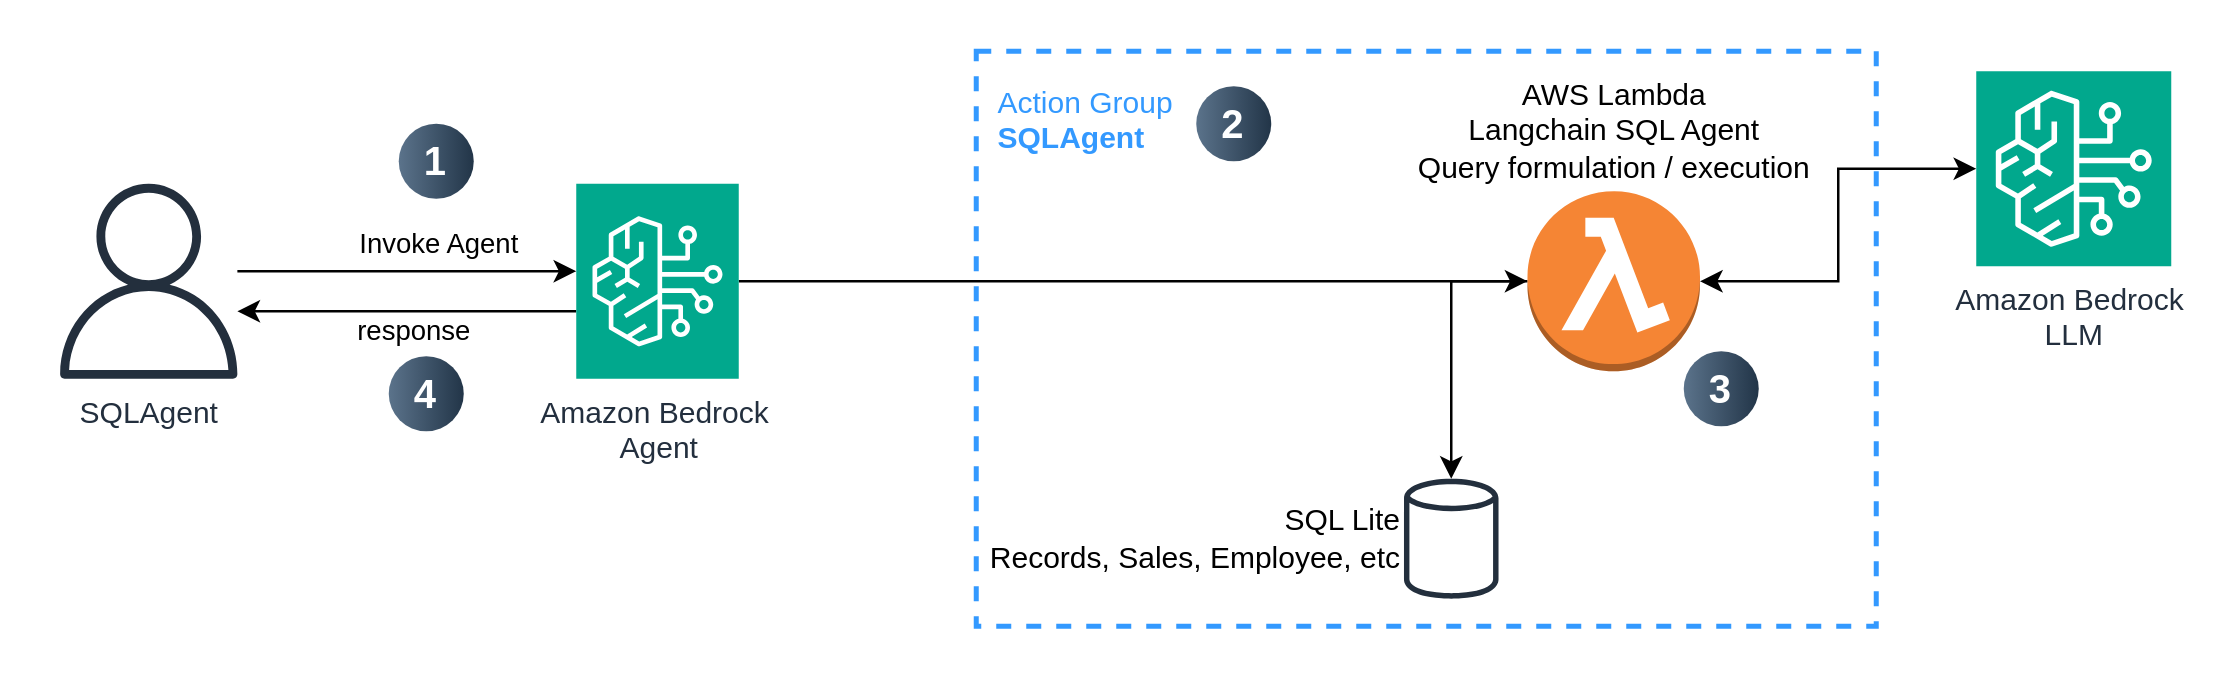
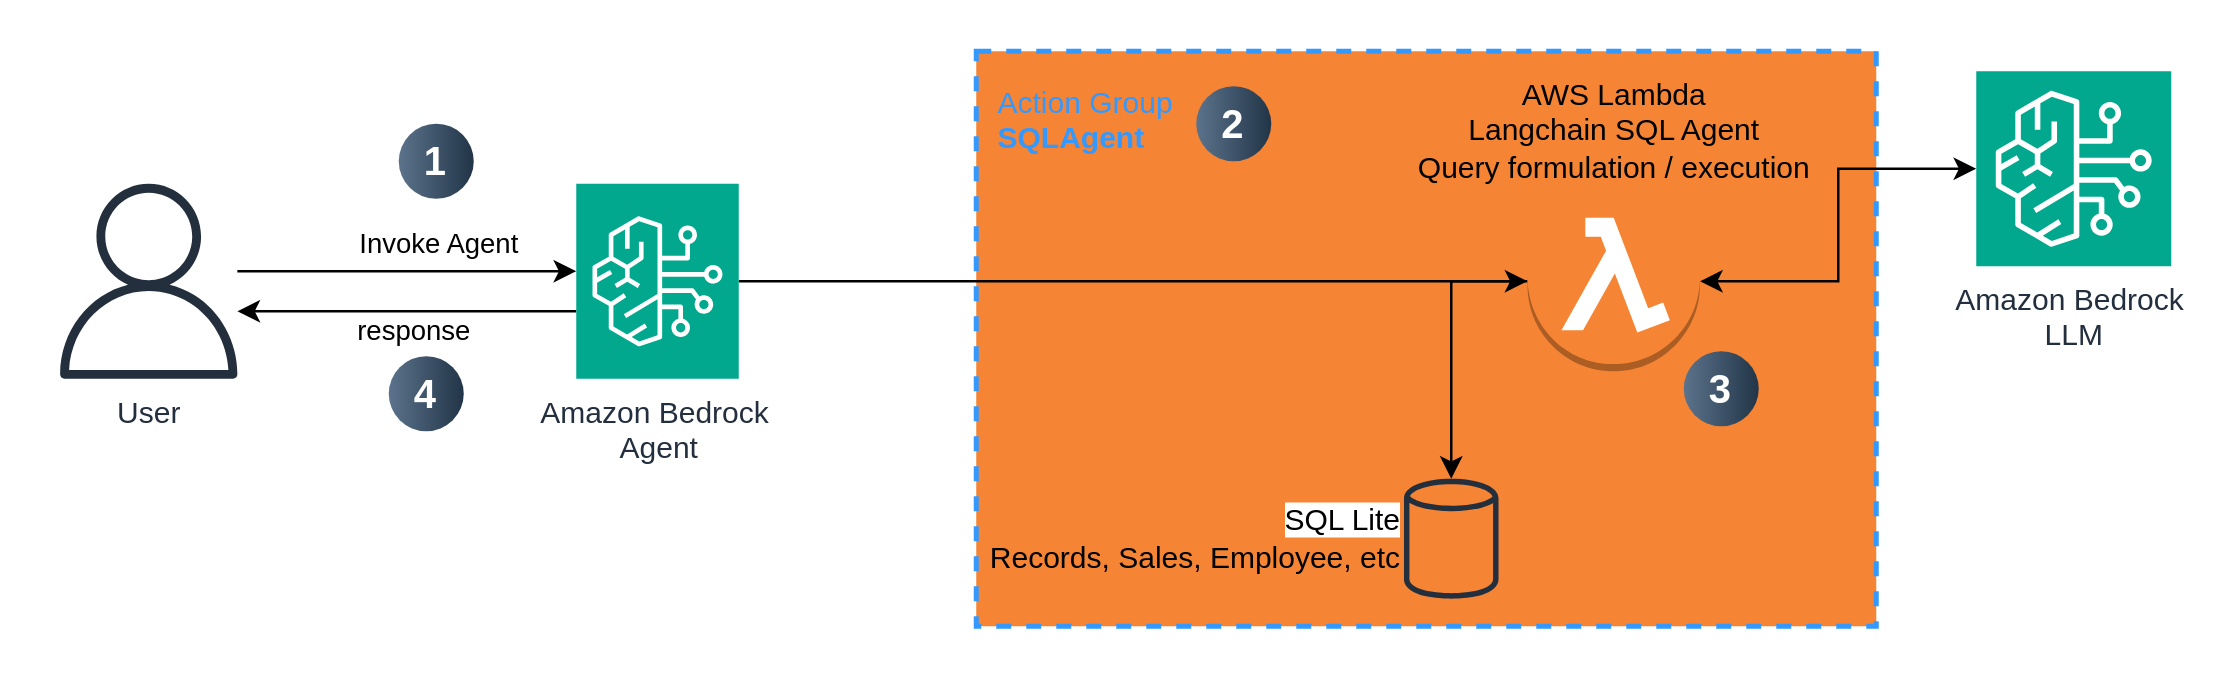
node "Action Group SQLAgent": fillcolor #ffffff -> #f58534
node "SQLAgent": label "SQLAgent" -> "User"
